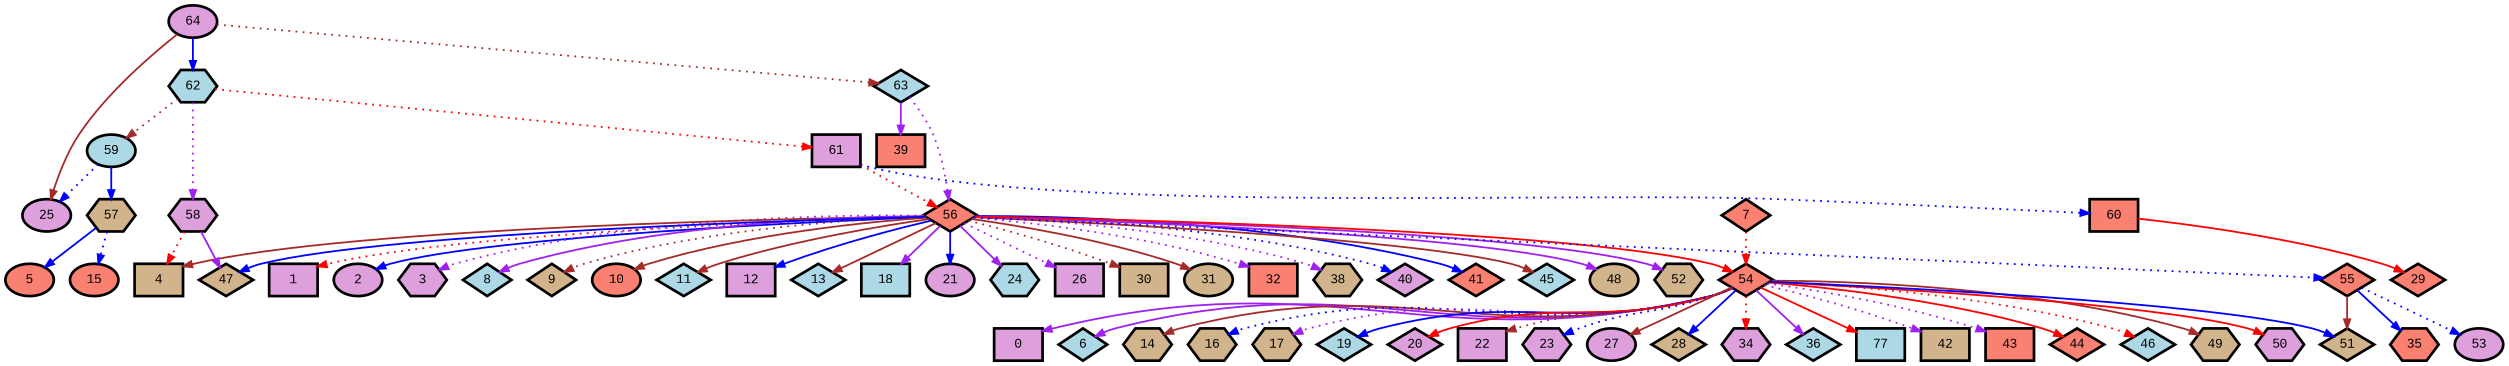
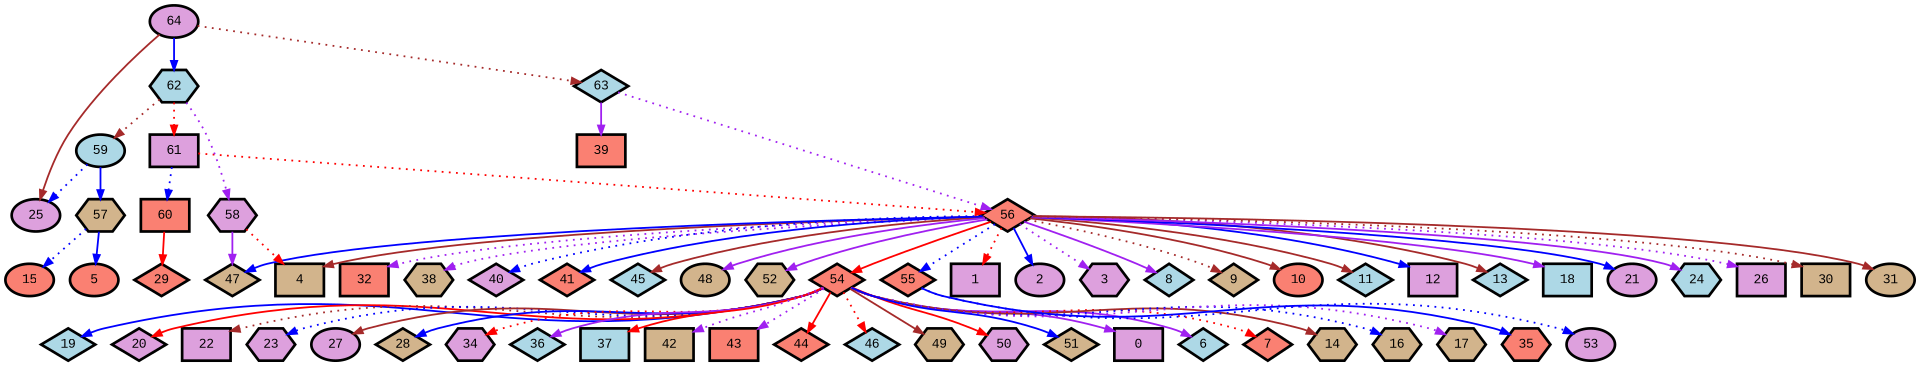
edge "7" -> "54": reversed
edge "55" -> "51": removed
node "77": label "77" -> "37"
